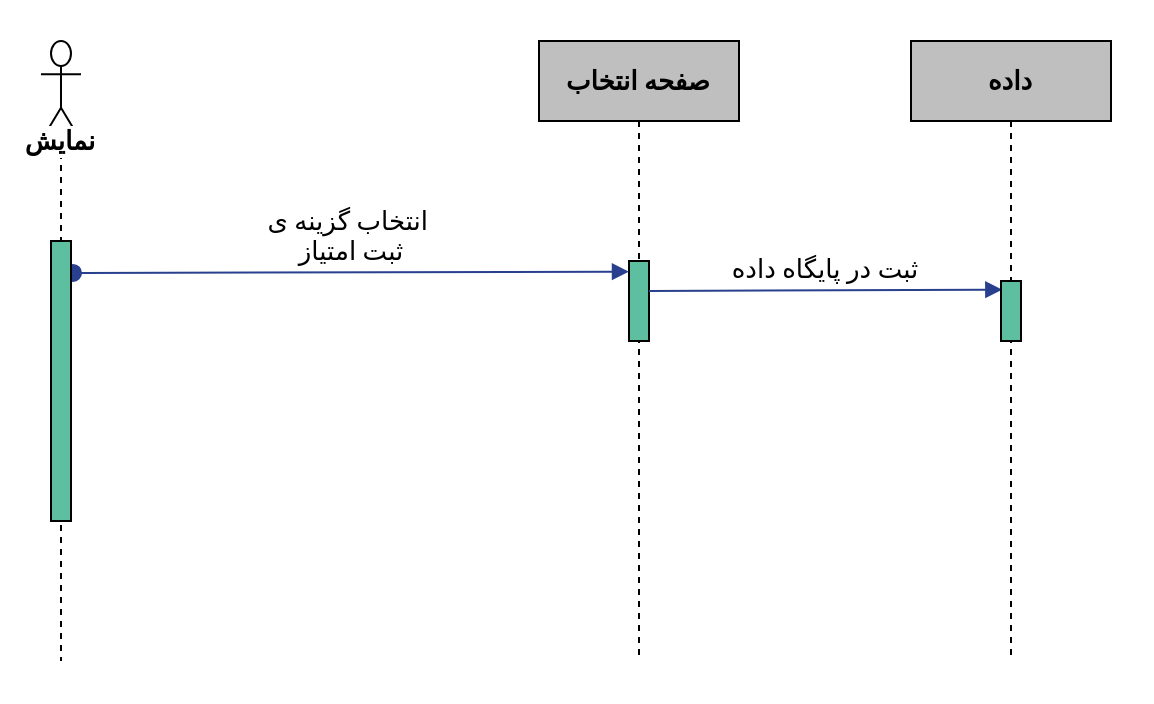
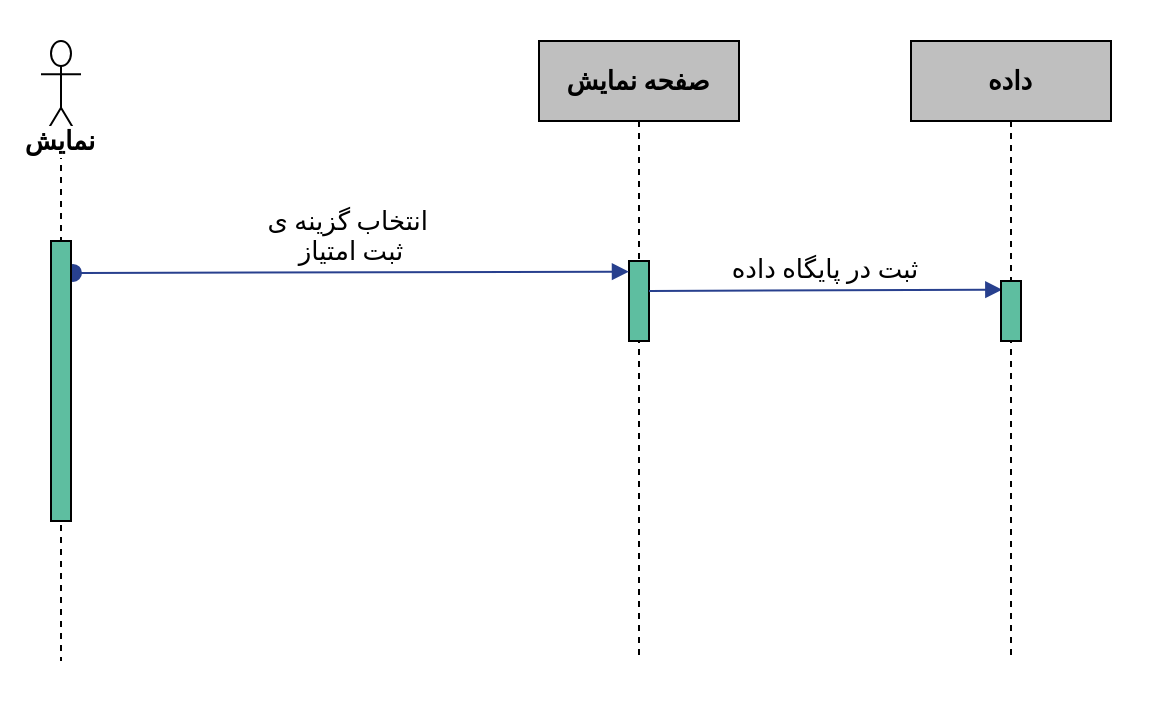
node "صفحه انتخاب": label "صفحه انتخاب" -> "صفحه نمایش"
